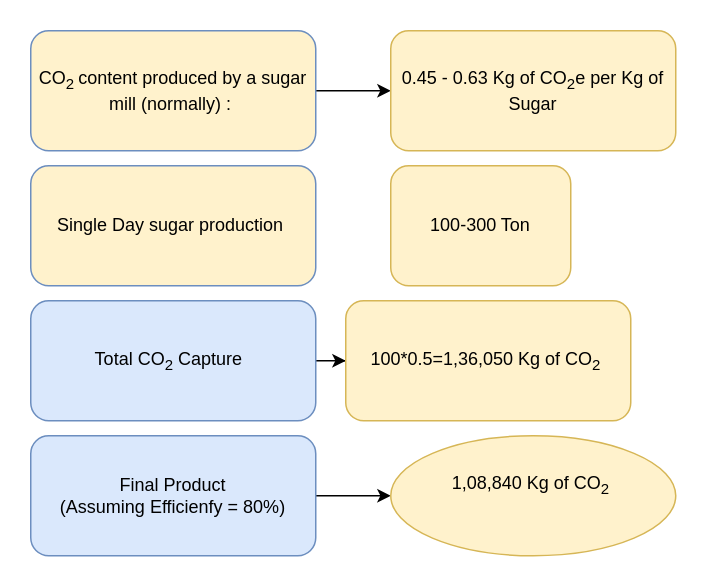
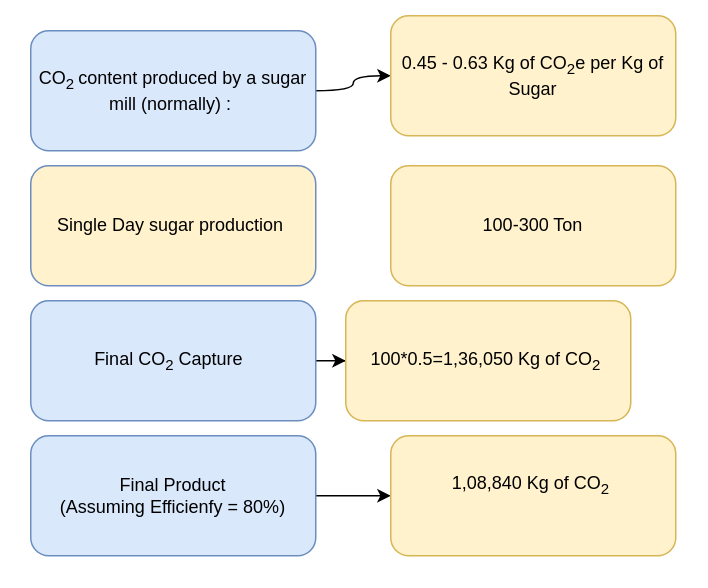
node "CO2 content produced by a sugar mill (normally) :": fillcolor #fff2cc -> #dae8fc
node "0.45 - 0.63 Kg of CO2e per Kg of Sugar": moved (533, 91) -> (533, 76)
node "100-300 Ton": size 180x120 -> 285x120
node "Total CO2 Capture": label "Total CO2 Capture" -> "Final CO2 Capture"
node "1,08,840 Kg of CO2": shape ellipse -> rounded rectangle
